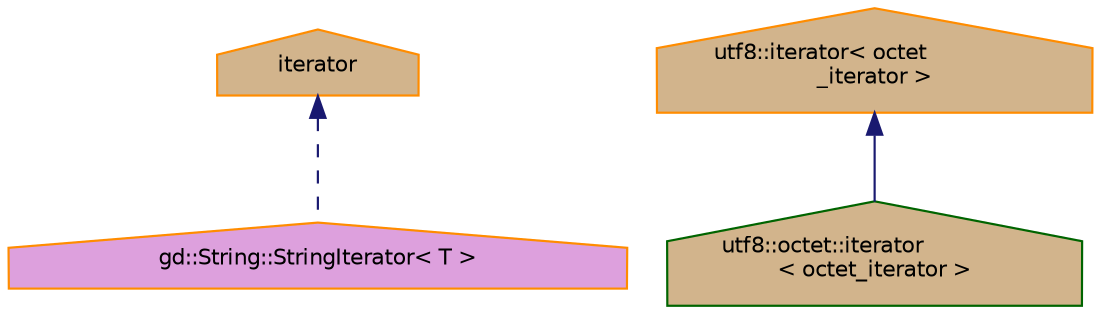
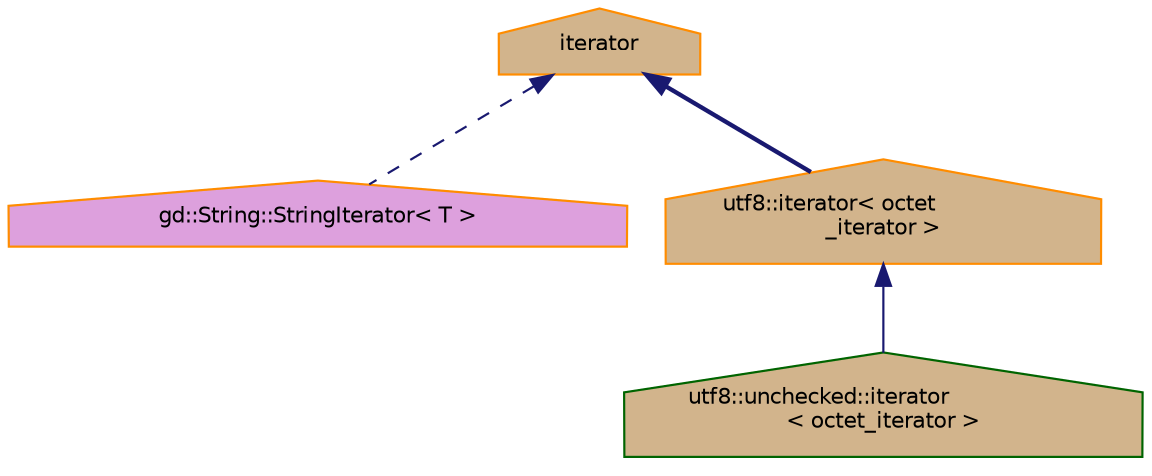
edge "utf8::iterator< octet _iterator >" -> "iterator": added
node "utf8::octet::iterator < octet_iterator >": label "utf8::octet::iterator < octet_iterator >" -> "utf8::unchecked::iterator < octet_iterator >"
